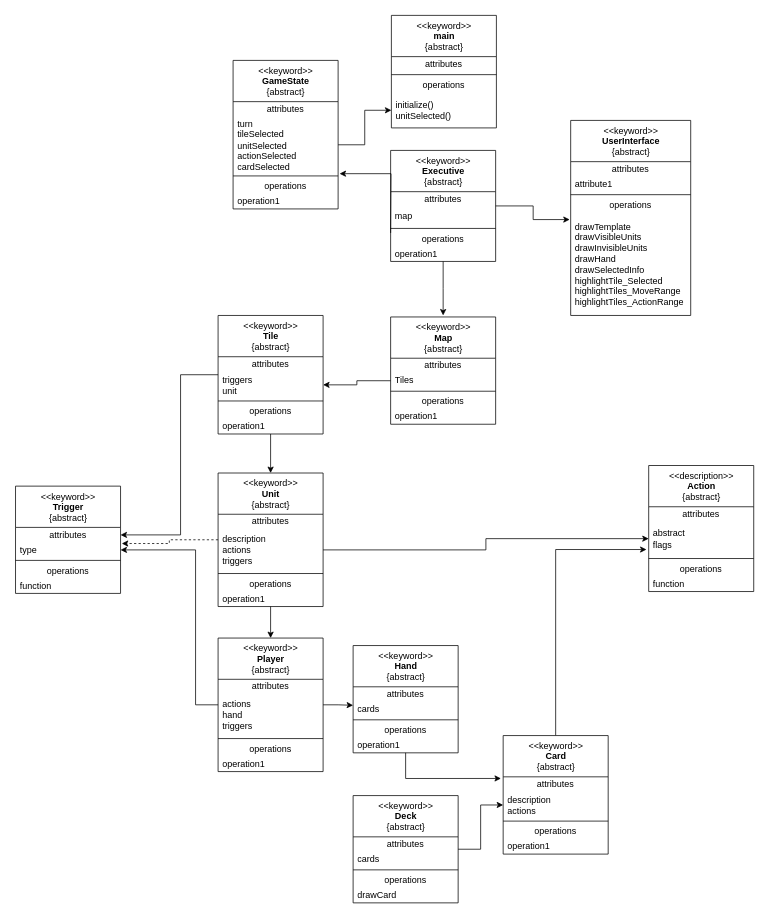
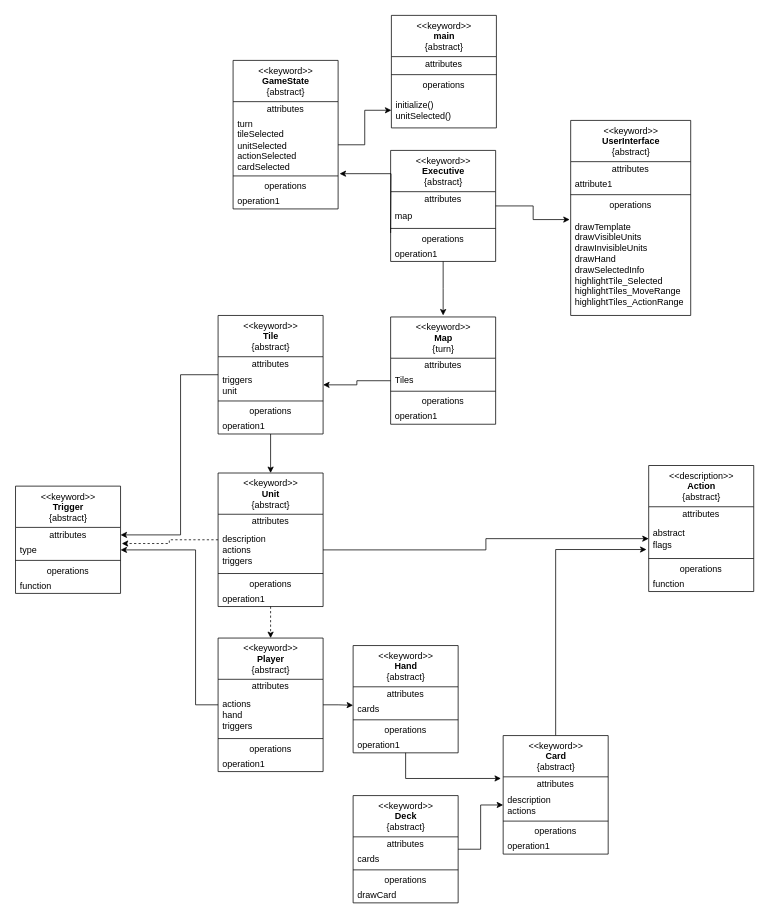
node "<<keyword>> Map {abstract}": label "<<keyword>> Map {abstract}" -> "<<keyword>> Map {turn}"
edge "<<keyword>> Unit {abstract}" -> "<<keyword>> Player {abstract}": style solid -> dashed
